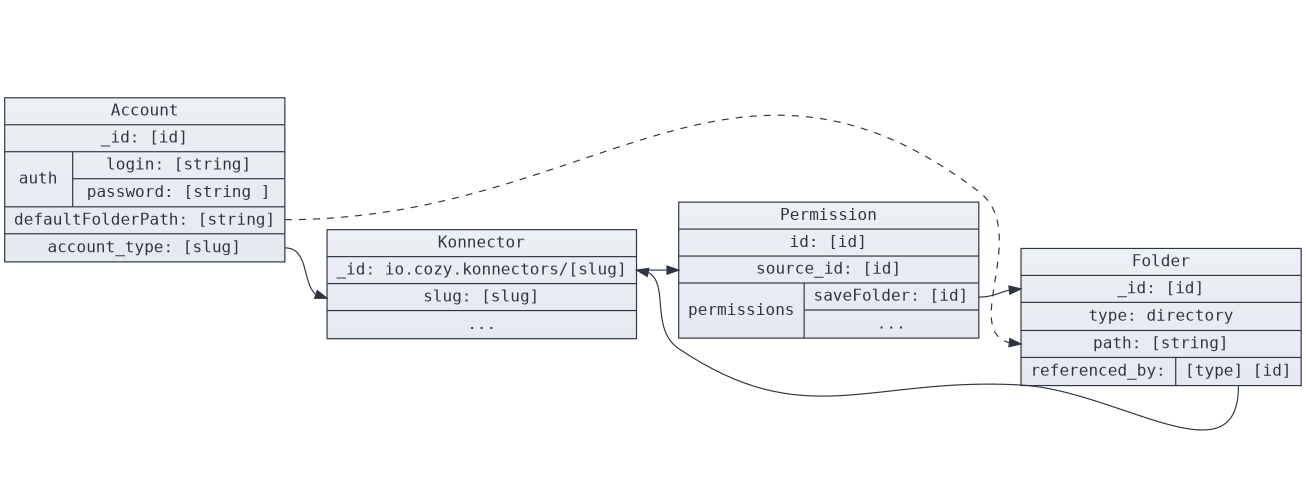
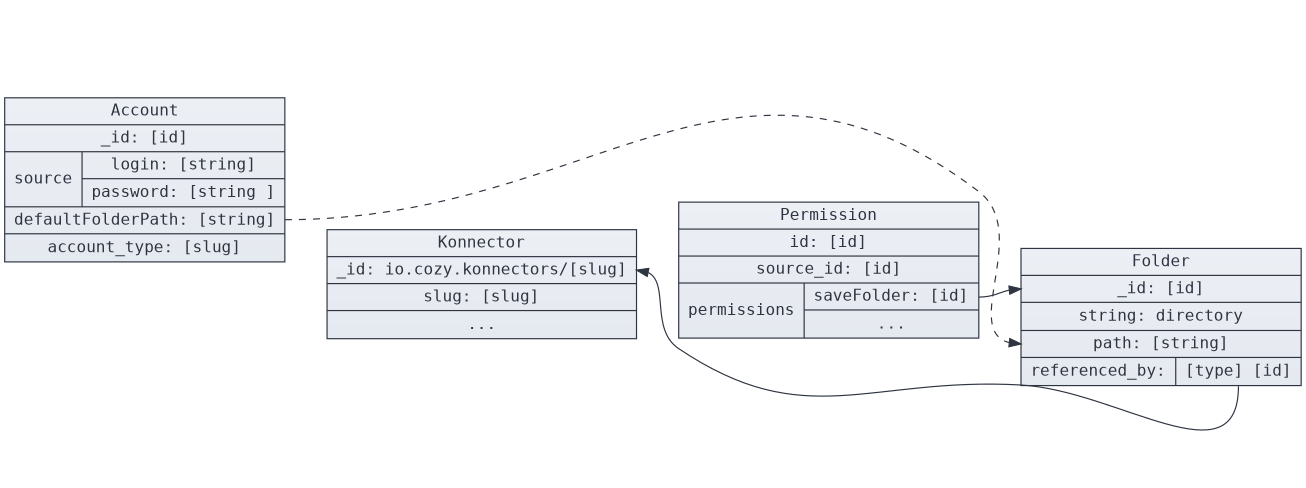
node "Account": text "auth" -> "source"
edge "Account" -> "Konnector": removed
edge "Konnector" -> "Permission": removed
node "Folder": text "type: directory" -> "string: directory"
